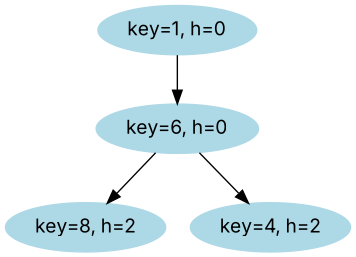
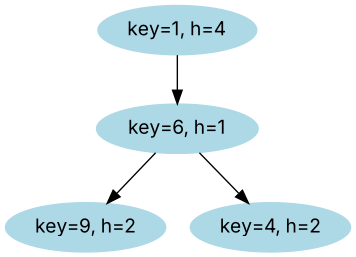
node "key=1, h=0": label "key=1, h=0" -> "key=1, h=4"
node "key=6, h=0": label "key=6, h=0" -> "key=6, h=1"
node "key=8, h=2": label "key=8, h=2" -> "key=9, h=2"
